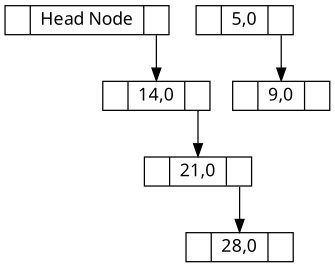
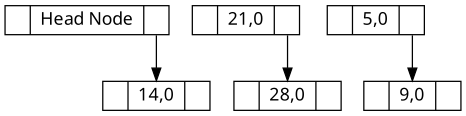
edge "14,0" -> "21,0": removed
